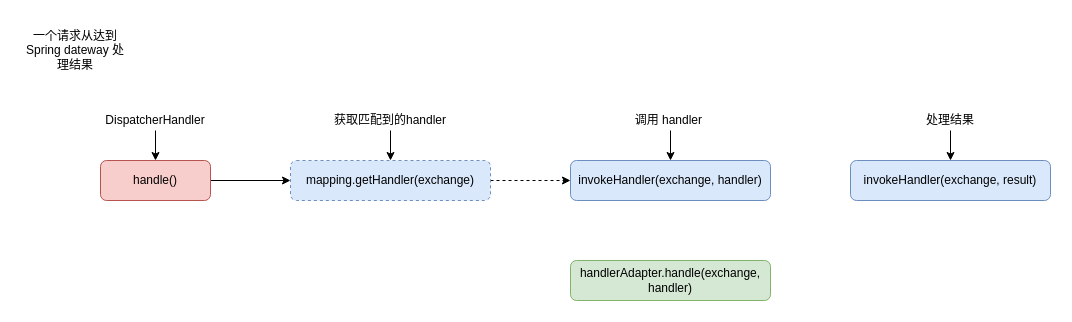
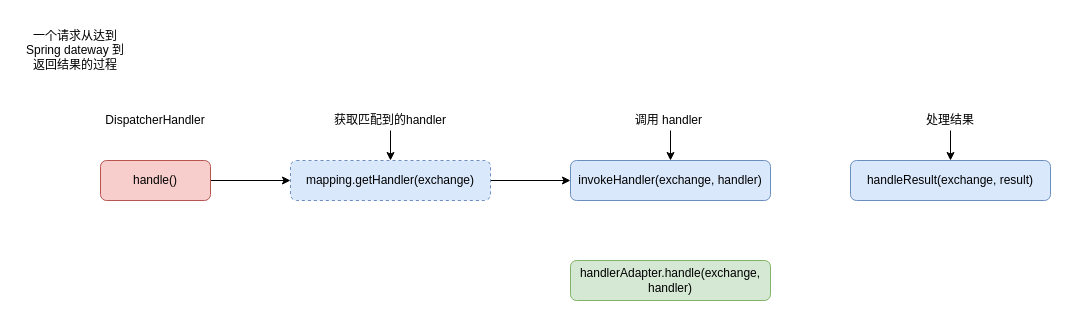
node "一个请求从达到 Spring dateway 处理结果": label "一个请求从达到 Spring dateway 处理结果" -> "一个请求从达到 Spring dateway 到返回结果的过程"
edge "DispatcherHandler" -> "handle()": removed
edge "mapping.getHandler(exchange)" -> "invokeHandler(exchange, handler)": style dashed -> solid
node "invokeHandler(exchange, result)": label "invokeHandler(exchange, result)" -> "handleResult(exchange, result)"
